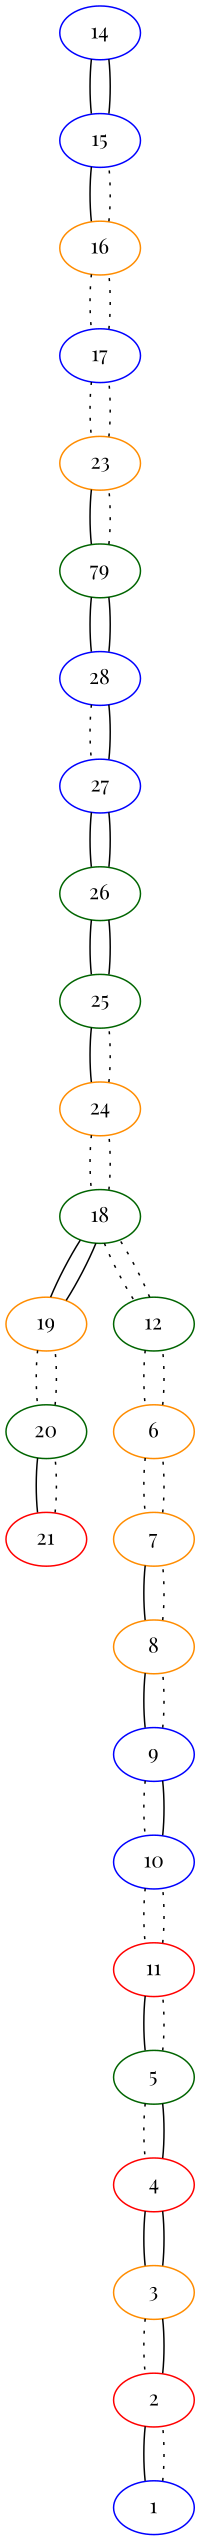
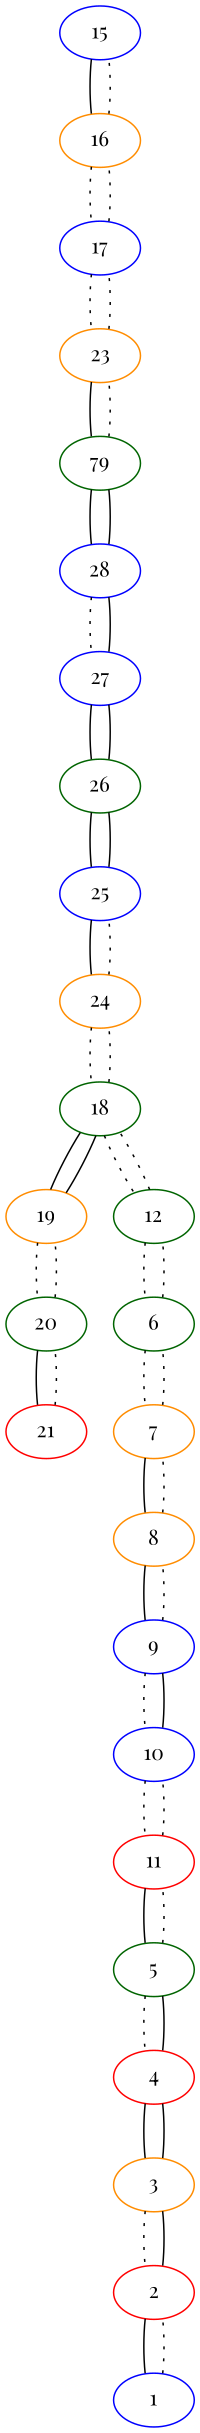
node "14": removed
node "25": color darkgreen -> blue
node "6": color darkorange -> darkgreen
